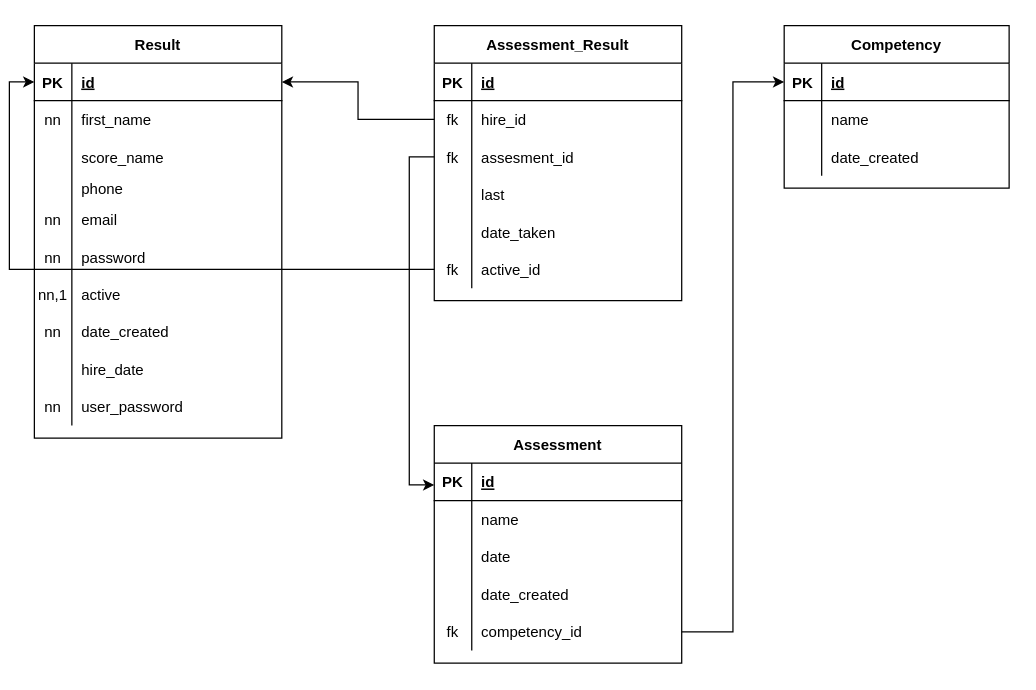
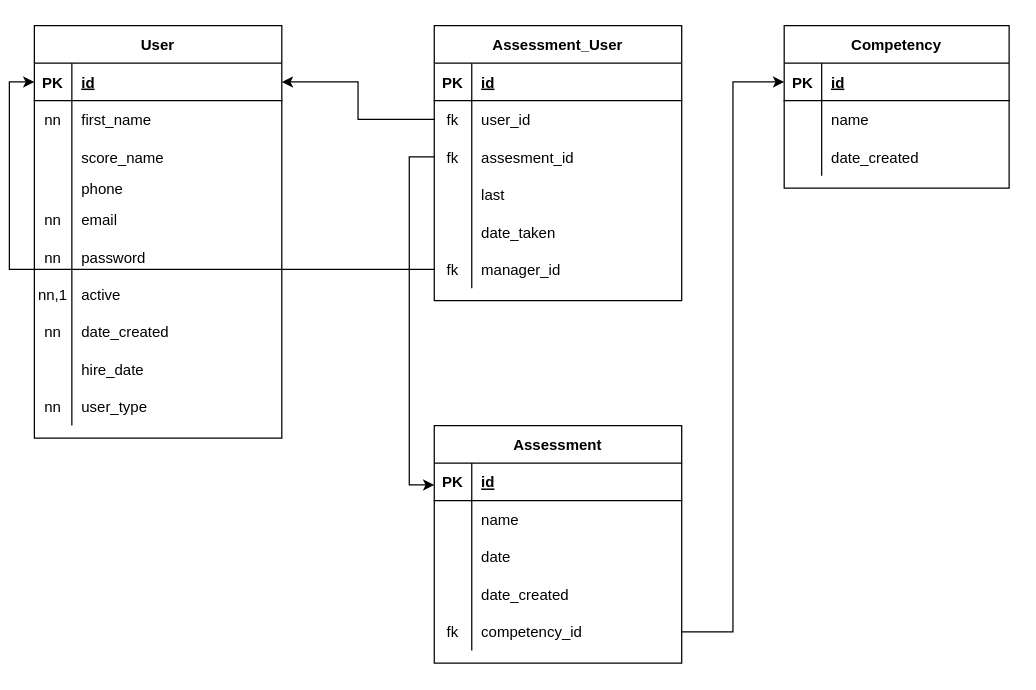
node "Result": label "Result" -> "User"
node "Assessment_Result": label "Assessment_Result" -> "Assessment_User"
node "hire_id": label "hire_id" -> "user_id"
node "active_id": label "active_id" -> "manager_id"
node "user_password": label "user_password" -> "user_type"
